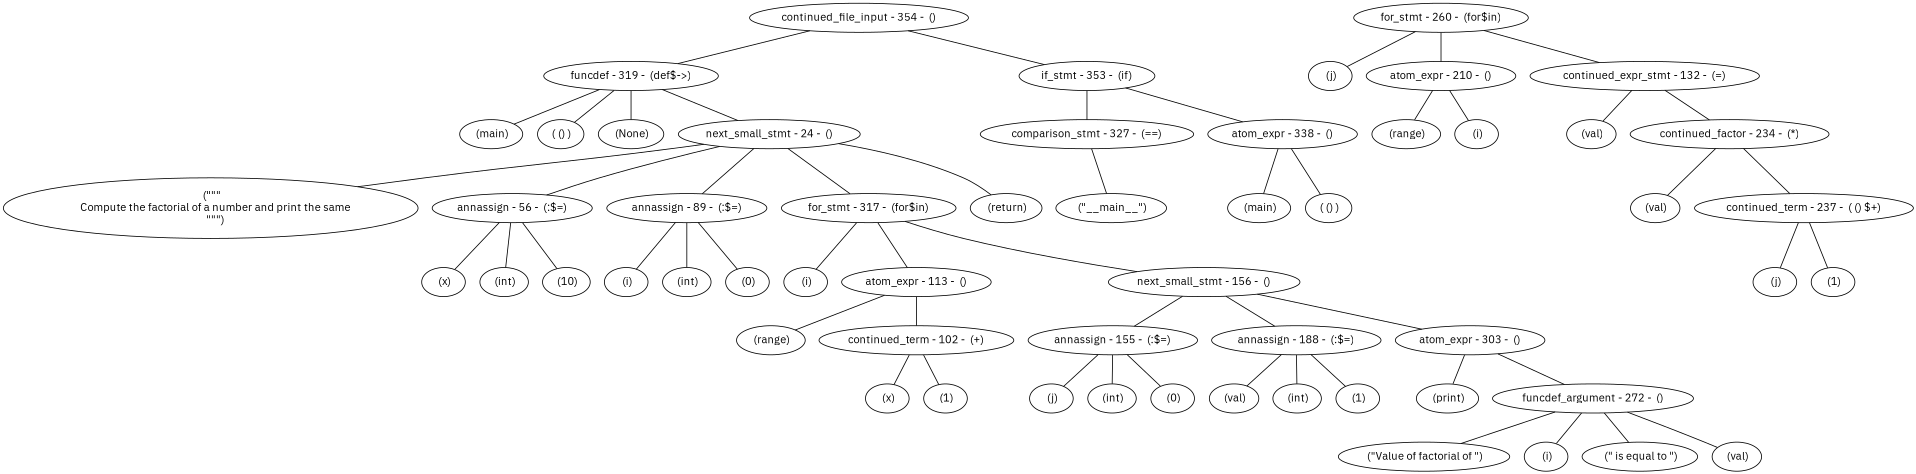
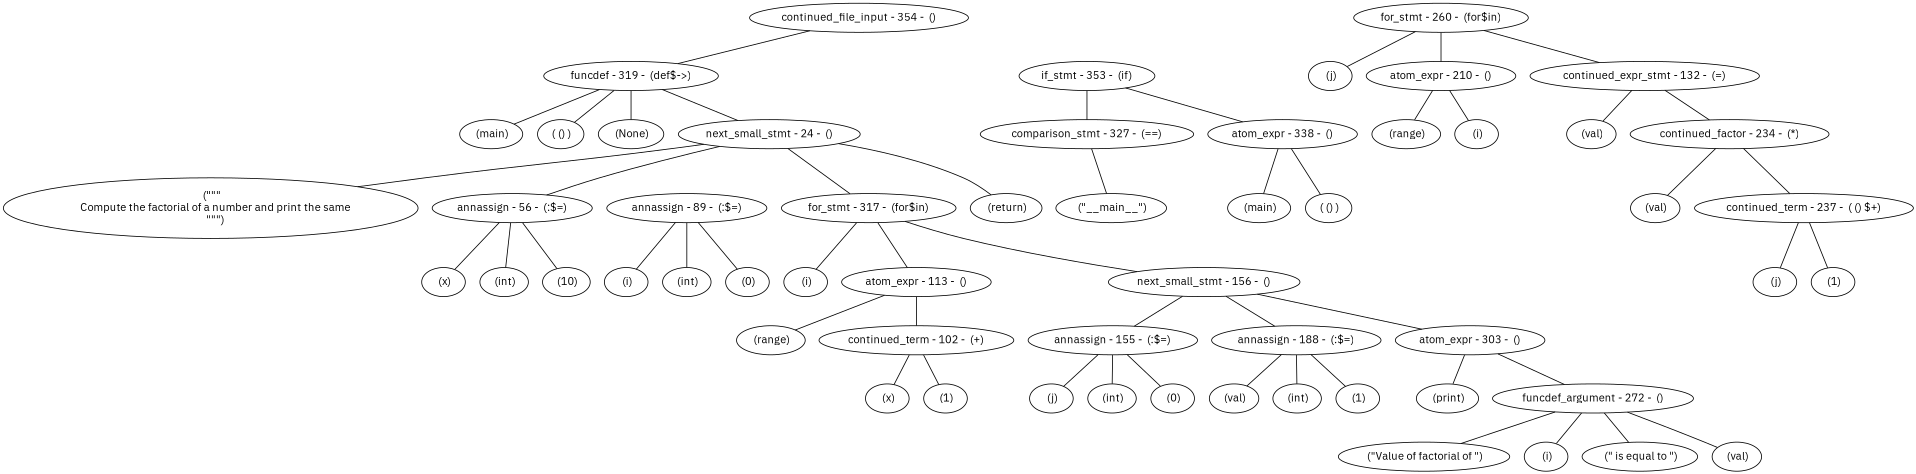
edge "continued_file_input - 354 -  ()" -- "if_stmt - 353 -  (if)": removed
edge "next_small_stmt - 24 -  ()" -- "annassign - 89 -  (:$=)": removed
